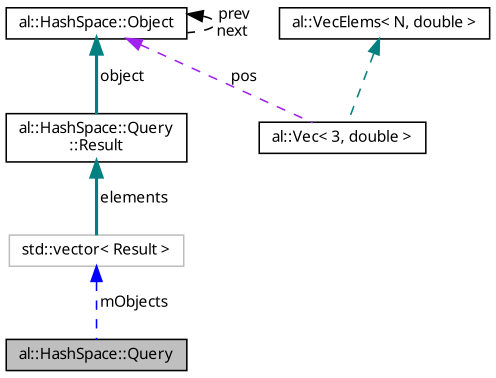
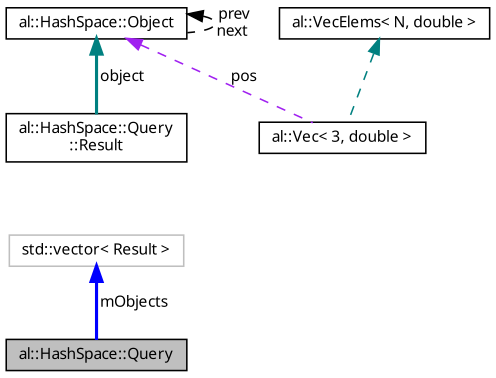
edge "std::vector< Result >" -> "al::HashSpace::Query ::Result": removed, label "elements"
edge "al::HashSpace::Query" -> "std::vector< Result >": style dashed -> bold
